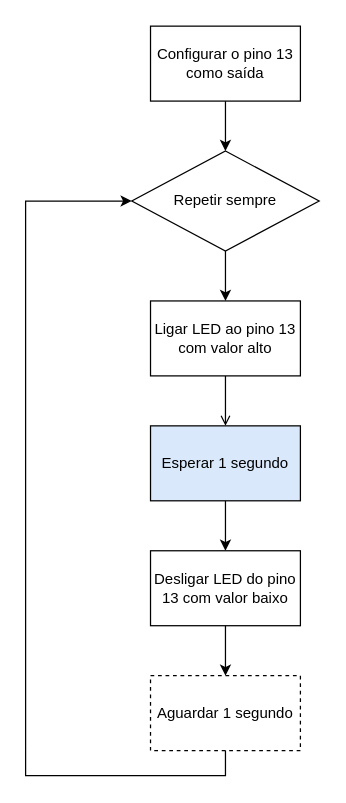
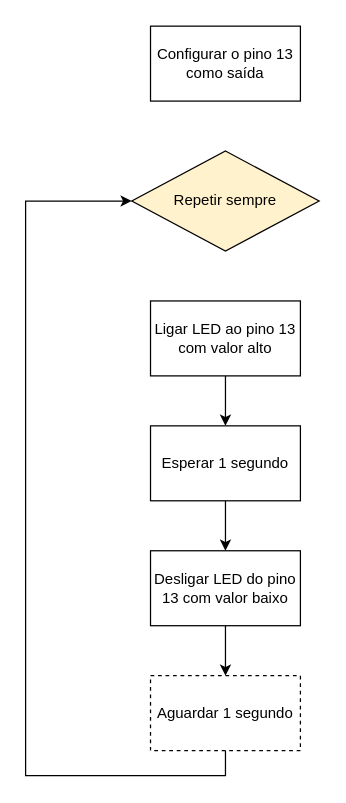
edge "Configurar o pino 13 como saída" -> "Repetir sempre": removed
node "Repetir sempre": fillcolor #ffffff -> #fff2cc
edge "Repetir sempre" -> "Ligar LED ao pino 13 com valor alto": removed
edge "Ligar LED ao pino 13 com valor alto" -> "Esperar 1 segundo": arrowhead open -> classic
node "Esperar 1 segundo": fillcolor #dae8fc -> #ffffff
